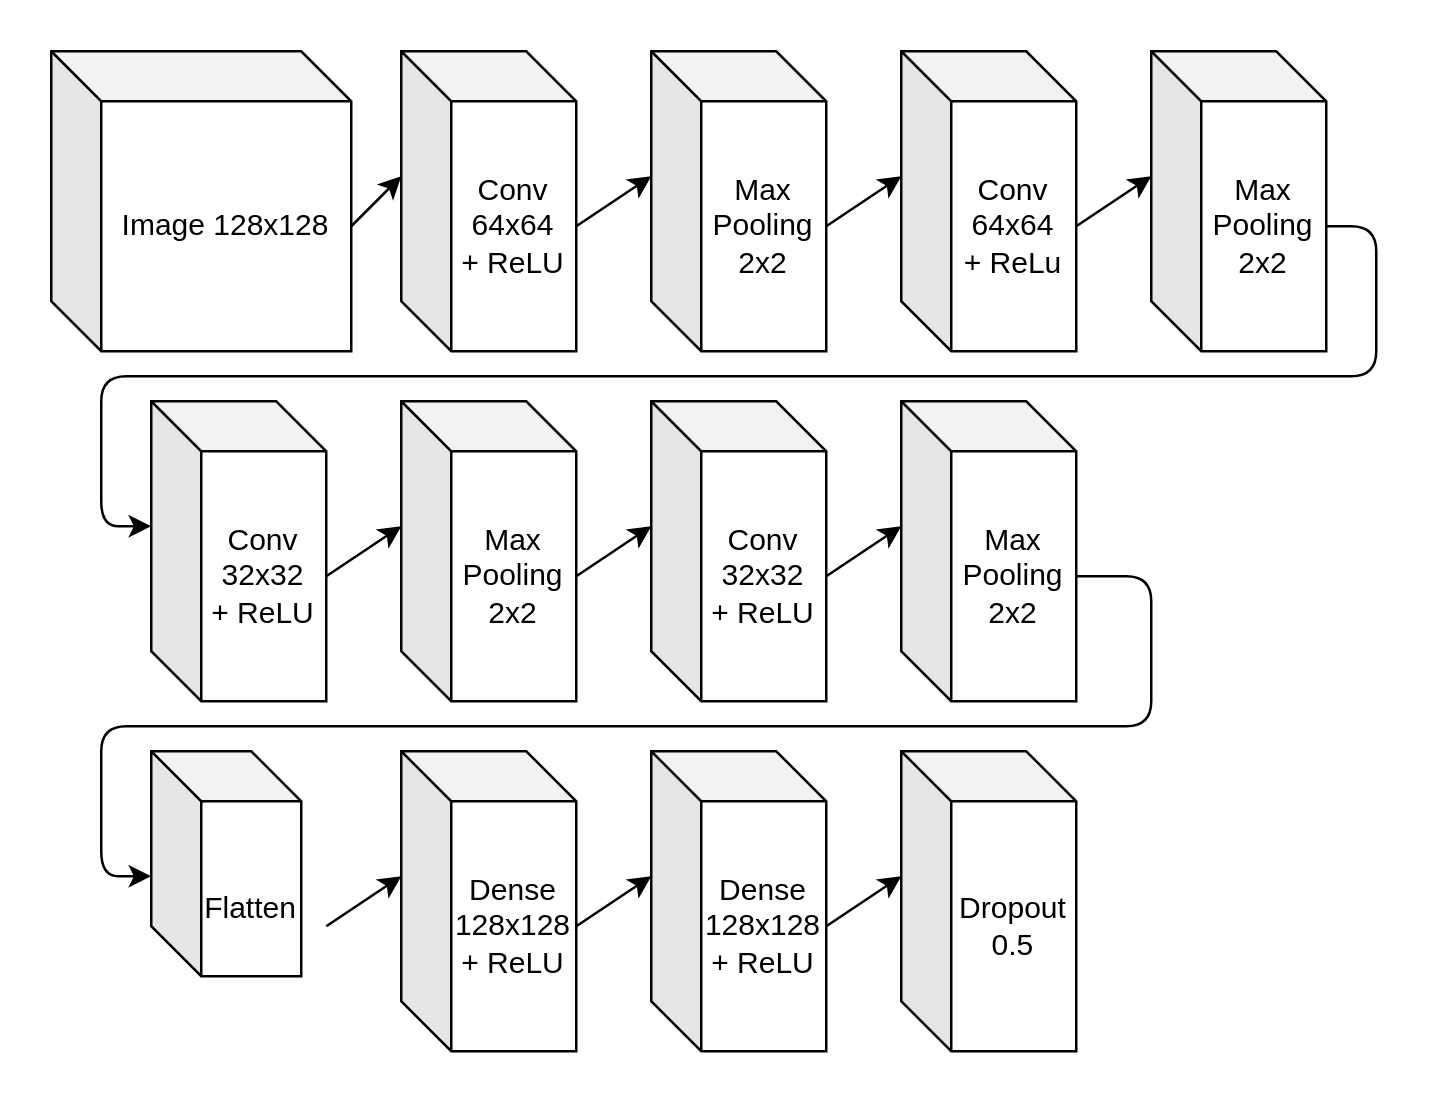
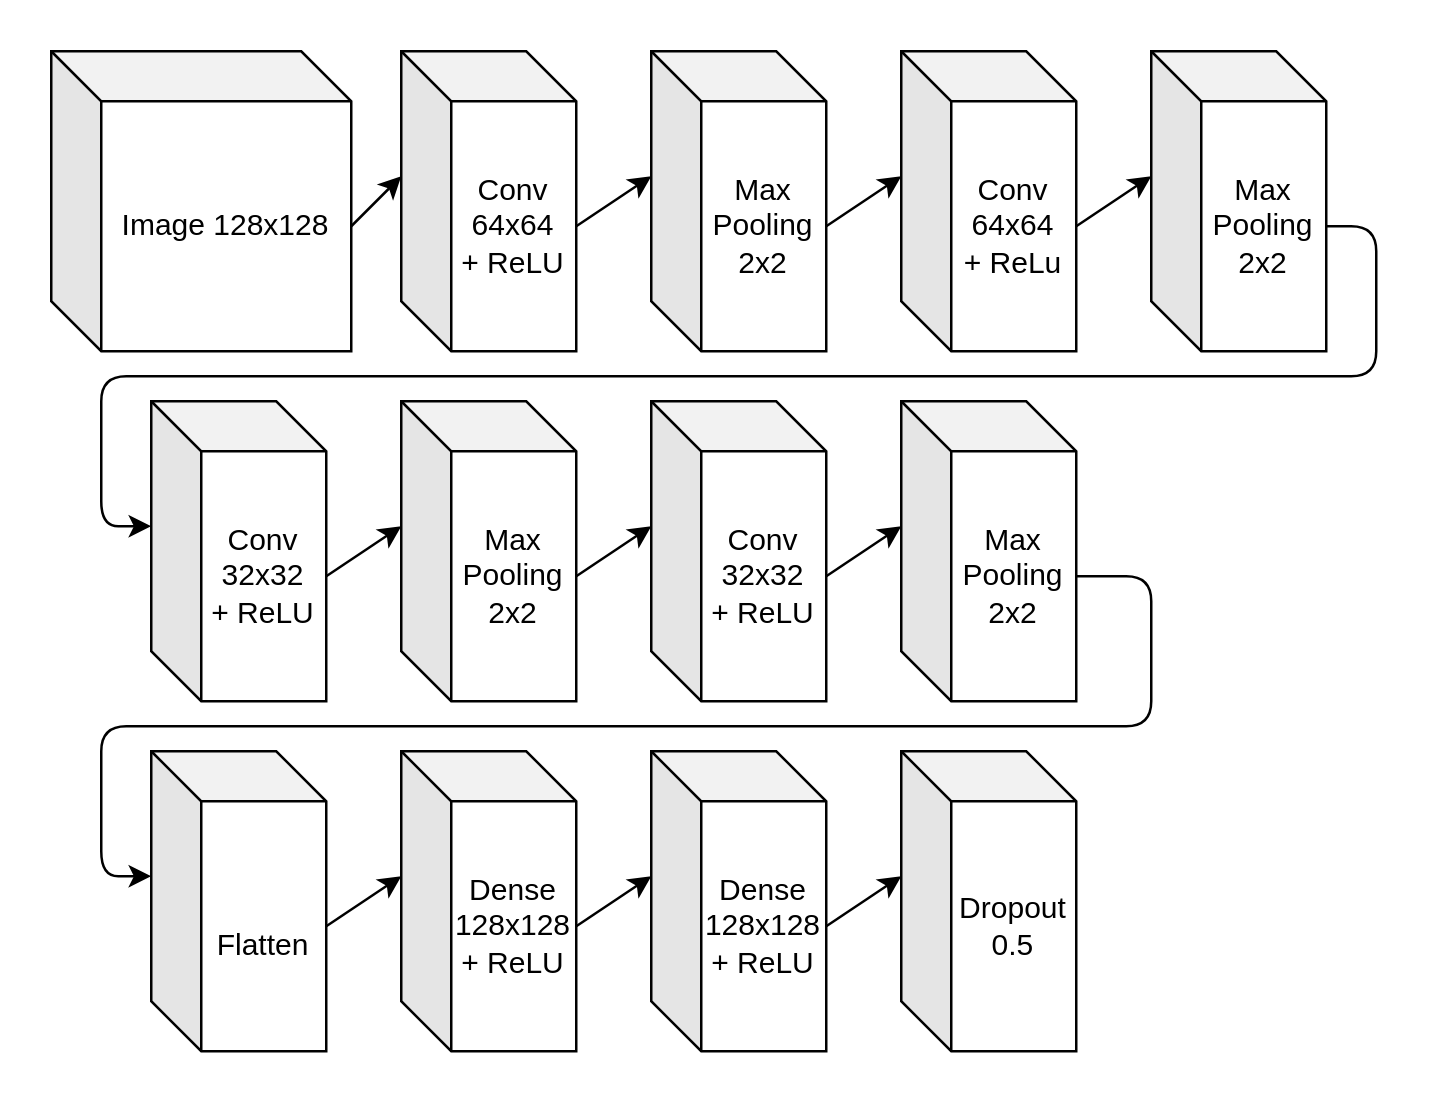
node "Flatten": size 150x225 -> 175x300
